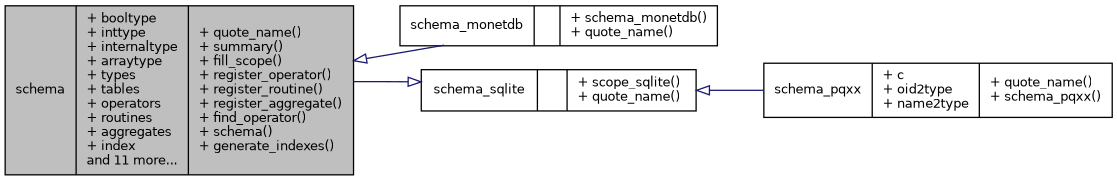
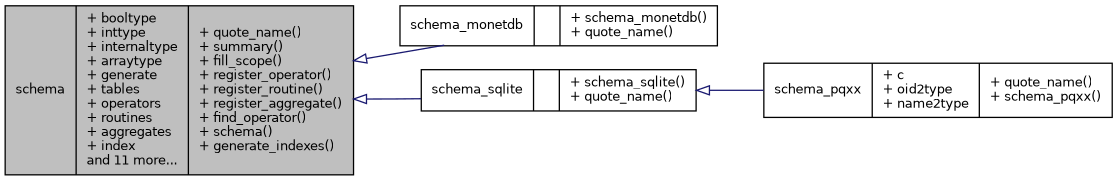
node "schema": text "+ types" -> "+ generate"
edge "schema" -> "schema_sqlite": reversed
node "schema_sqlite": text "+ scope_sqlite()" -> "+ schema_sqlite()"
